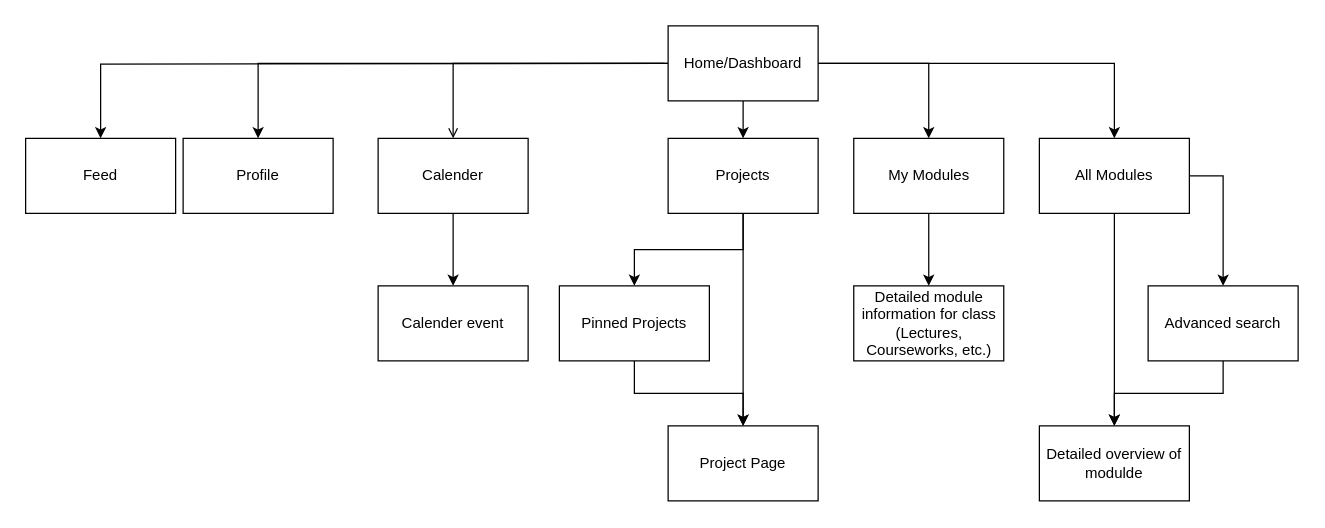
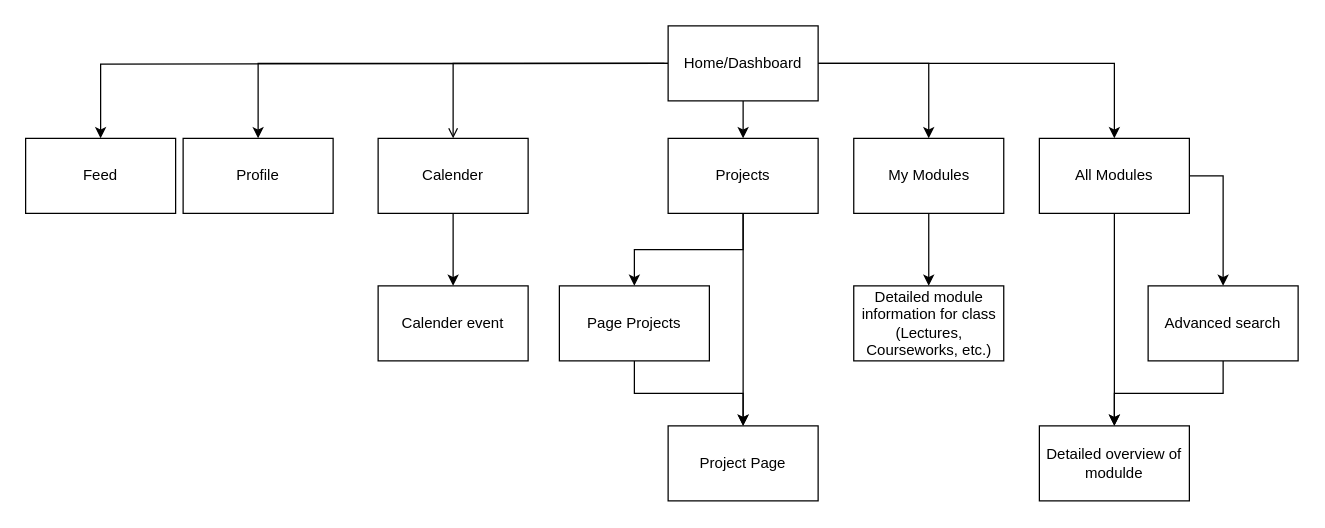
node "Pinned Projects": label "Pinned Projects" -> "Page Projects"
